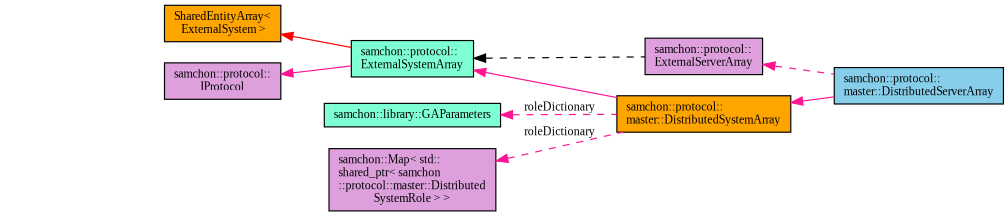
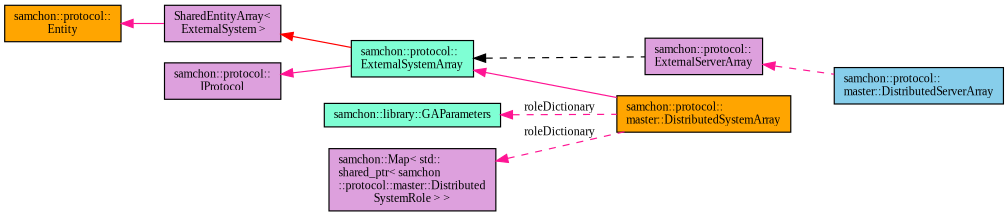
node "samchon::protocol:: Entity": added
node "SharedEntityArray< ExternalSystem >": fillcolor orange -> plum
edge "samchon::protocol:: master::DistributedServerArray" -> "samchon::protocol:: master::DistributedSystemArray": removed
